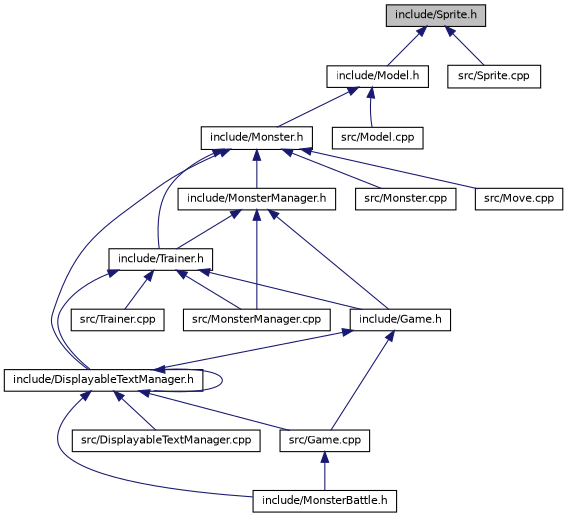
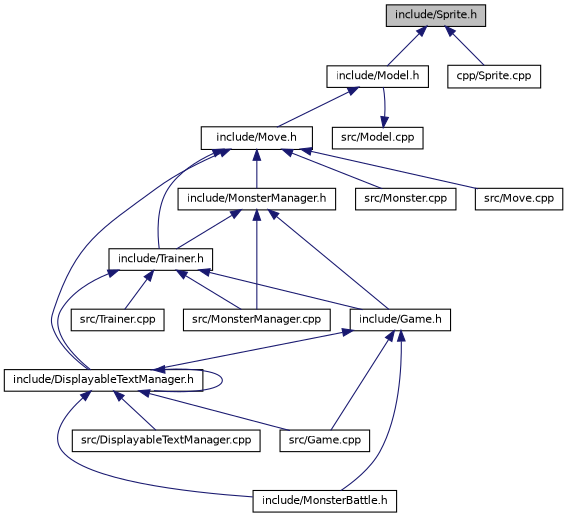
node "src/Sprite.cpp": label "src/Sprite.cpp" -> "cpp/Sprite.cpp"
edge "src/Model.cpp" -> "include/Model.h": reversed
node "include/Monster.h": label "include/Monster.h" -> "include/Move.h"
edge "include/MonsterBattle.h" -> "src/Game.cpp": now "include/MonsterBattle.h" -> "include/Game.h"
